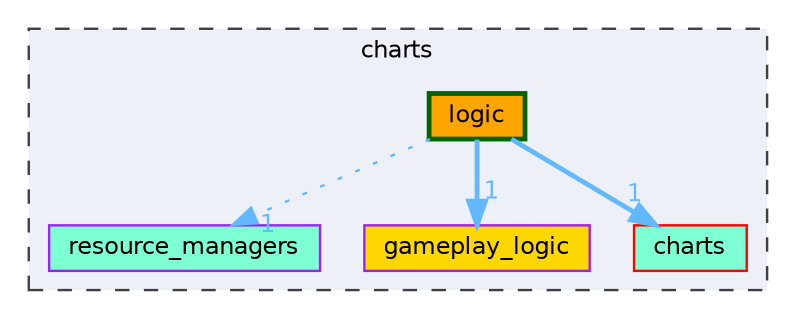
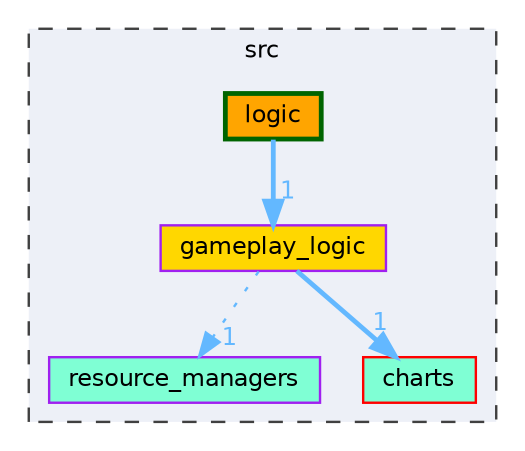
cluster "charts": label "charts" -> "src"
edge "logic" -> "charts": now "gameplay_logic" -> "charts"
edge "logic" -> "resource_managers": now "gameplay_logic" -> "resource_managers"
